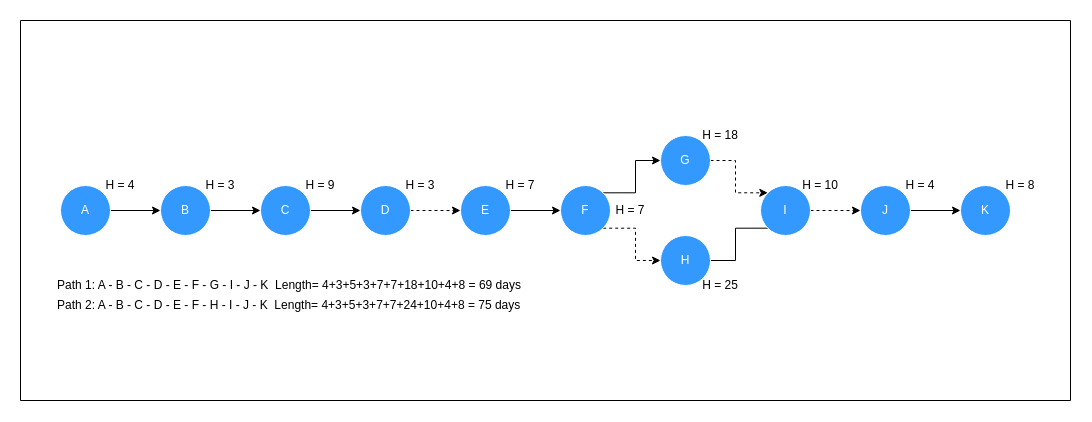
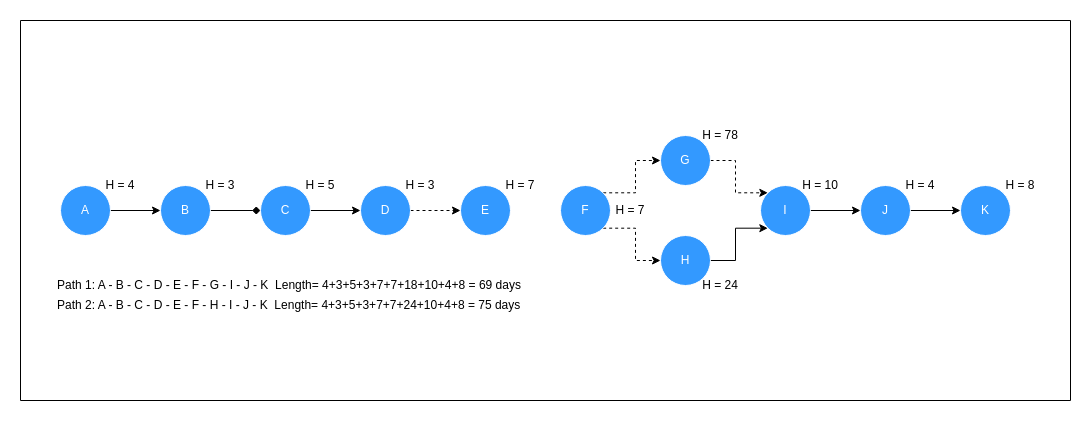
node "H = 18": label "H = 18" -> "H = 78"
edge "F" -> "G": style solid -> dashed
node "H = 9": label "H = 9" -> "H = 5"
edge "B" -> "C": arrowhead classic -> diamond
edge "E" -> "F": removed
edge "I" -> "J": style dashed -> solid
edge "I" -- "H": arrowhead none -> classic
node "H = 25": label "H = 25" -> "H = 24"
